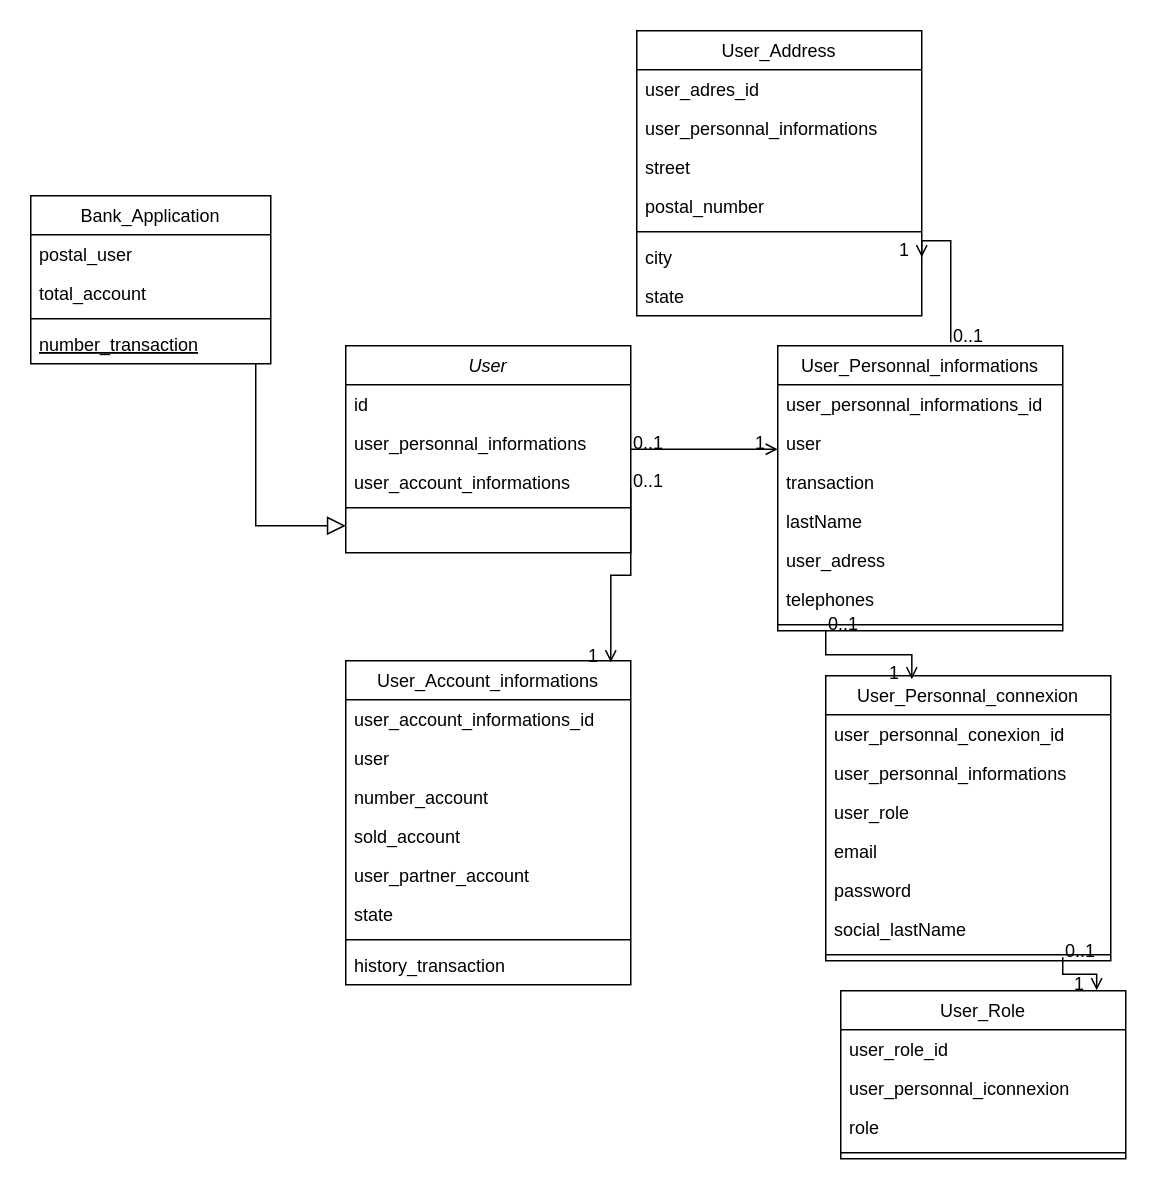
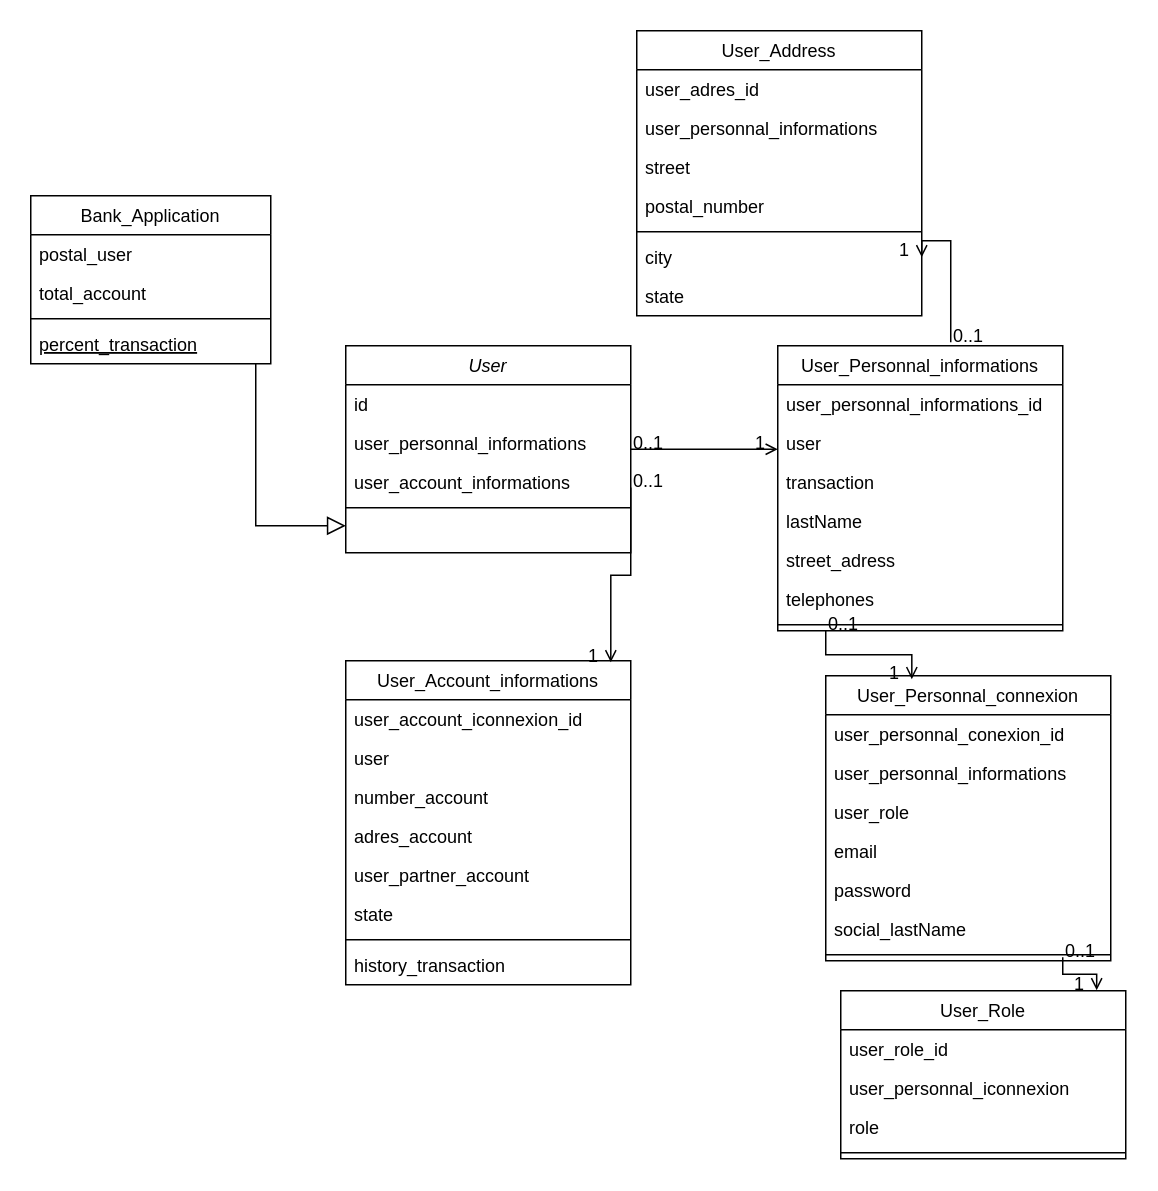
node "number_transaction": label "number_transaction" -> "percent_transaction"
node "user_adress": label "user_adress" -> "street_adress"
node "user_account_informations_id": label "user_account_informations_id" -> "user_account_iconnexion_id"
node "sold_account": label "sold_account" -> "adres_account"
